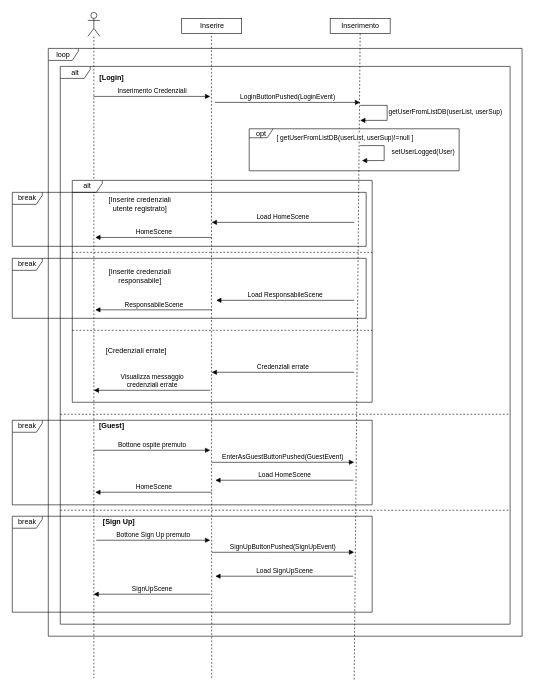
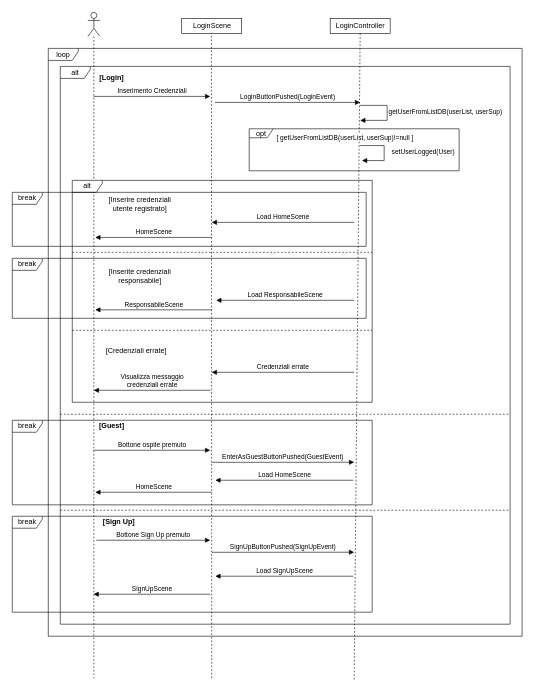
node "Inserire": label "Inserire" -> "LoginScene"
node "Inserimento": label "Inserimento" -> "LoginController"
